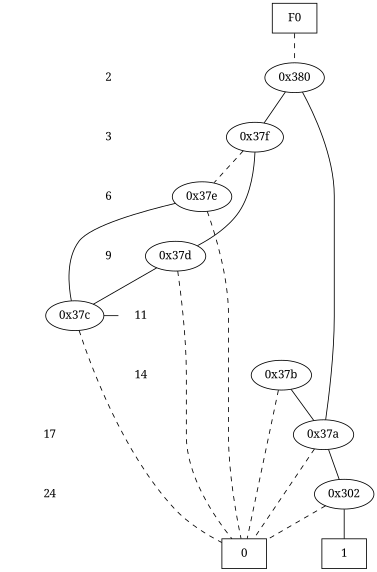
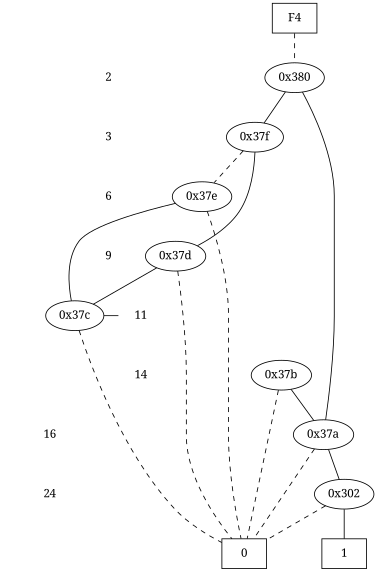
node "F0": label "F0" -> "F4"
node "17": label "17" -> "16"
